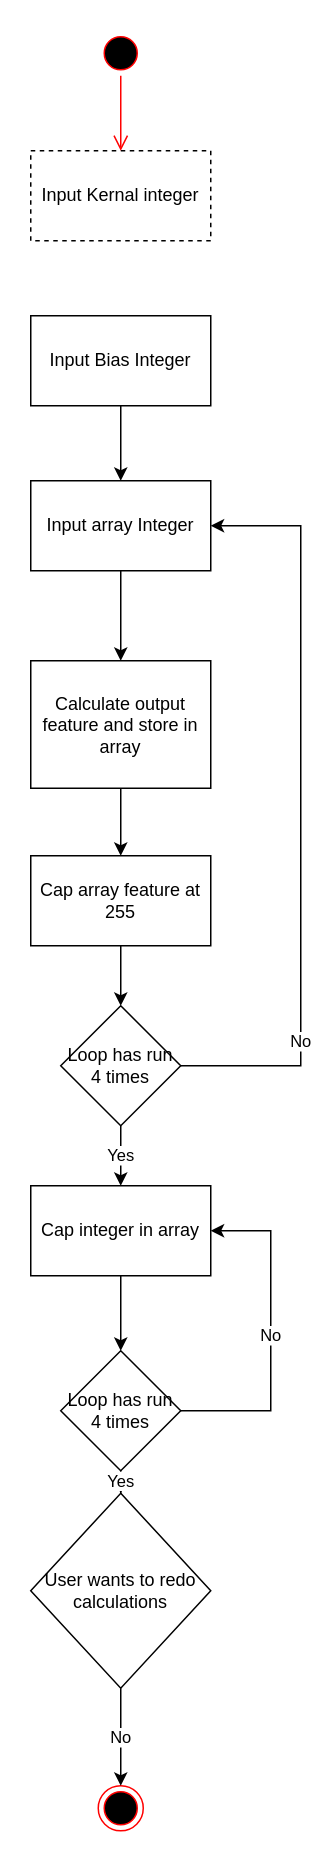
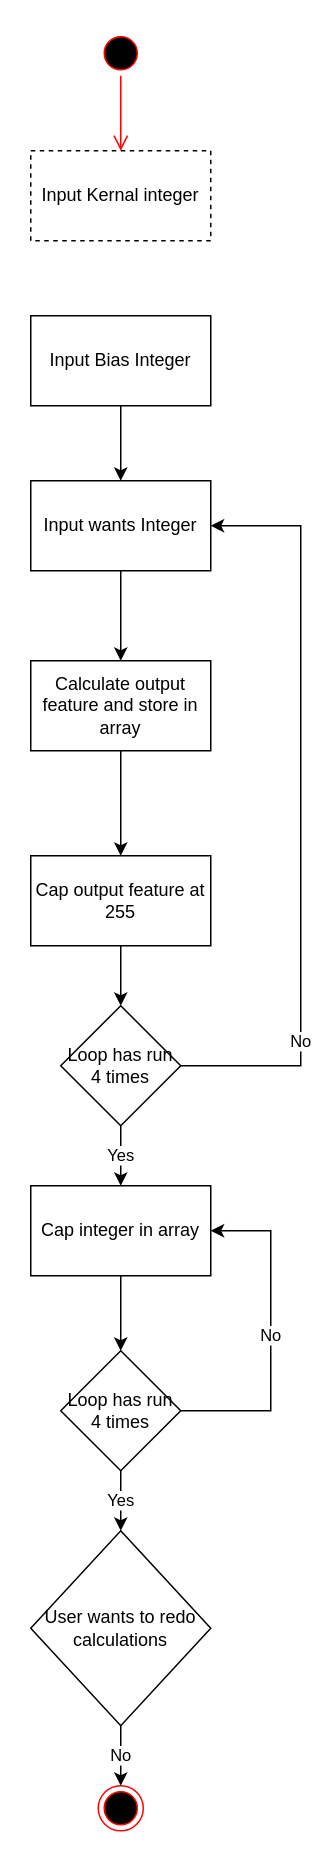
node "Input array Integer": label "Input array Integer" -> "Input wants Integer"
node "Calculate output feature and store in array": size 180x128 -> 180x90
node "Cap array feature at 255": label "Cap array feature at 255" -> "Cap output feature at 255"
node "User wants to redo calculations": moved (121, 1591) -> (121, 1628)
